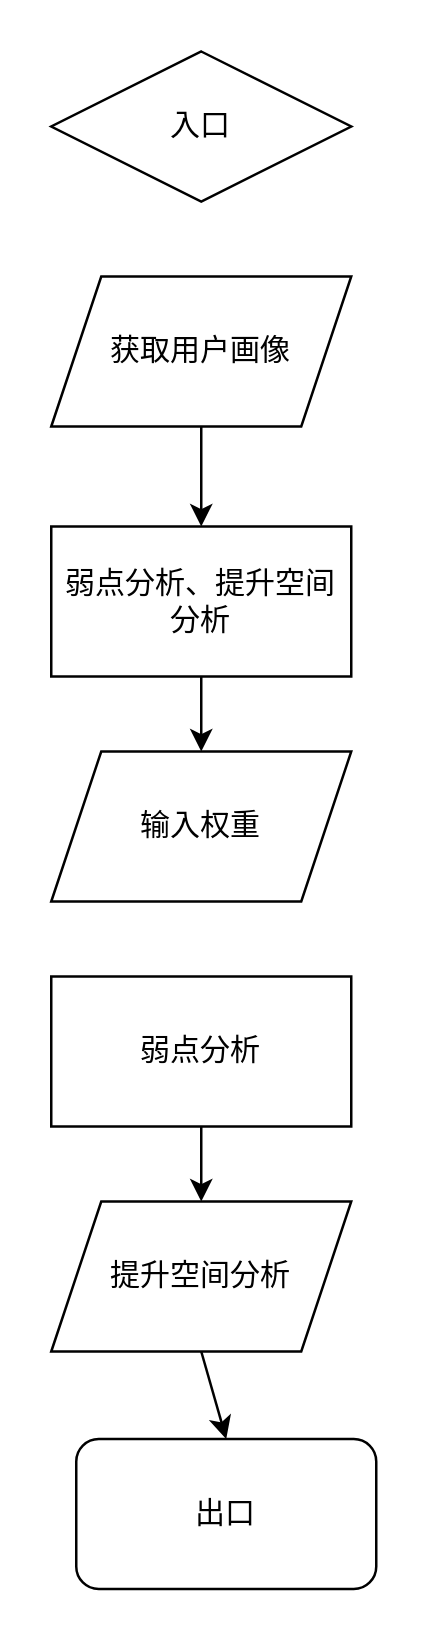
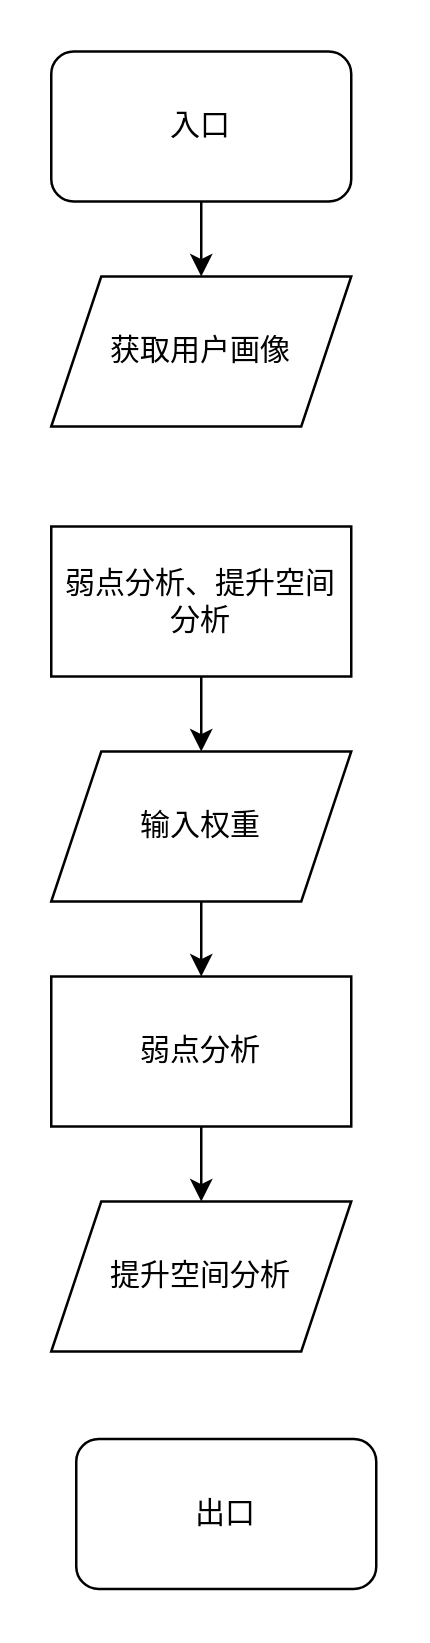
node "入口": shape diamond -> rounded rectangle
edge "入口" -> "获取用户画像": added
edge "获取用户画像" -> "弱点分析、提升空间分析": removed
edge "输入权重" -> "弱点分析": added
edge "提升空间分析" -> "出口": removed
